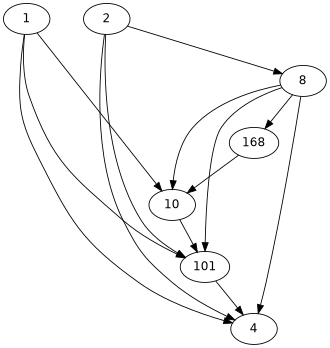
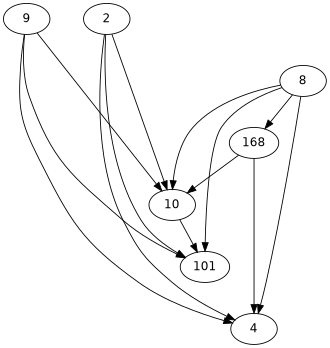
node "1": label "1" -> "9"
edge "2" -> "8": now "2" -> "10"
edge "101" -> "4": now "168" -> "4"
